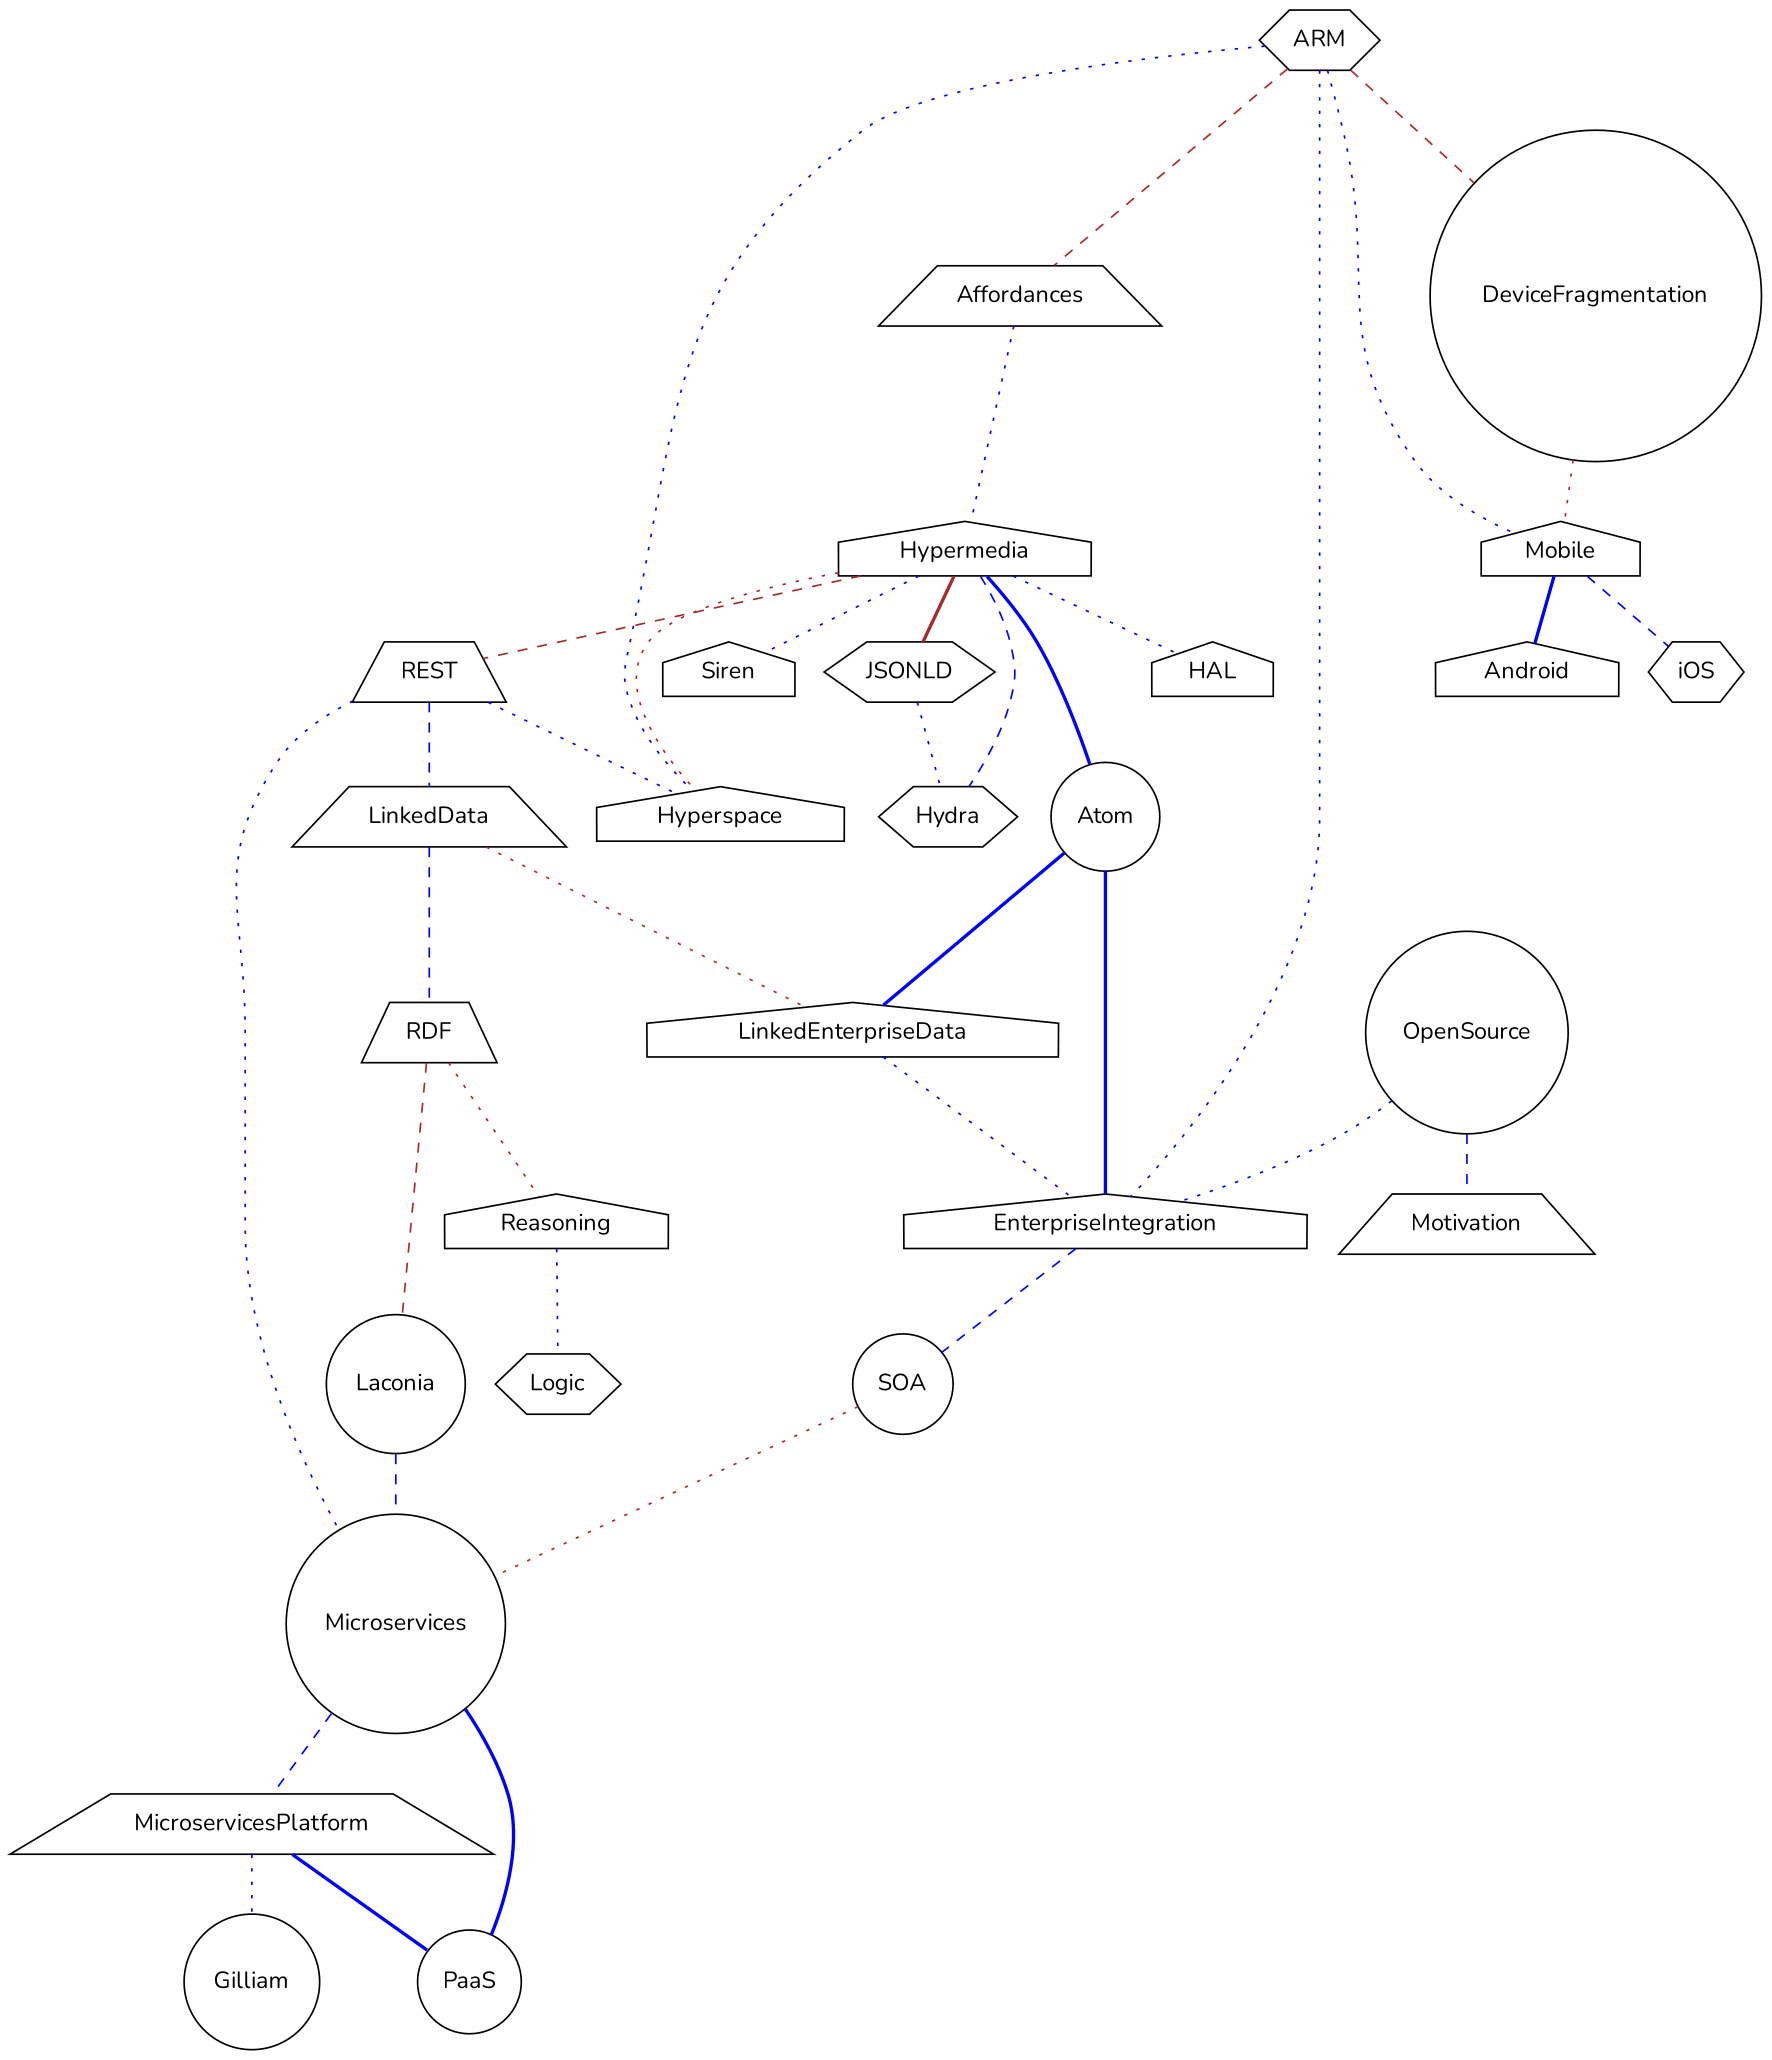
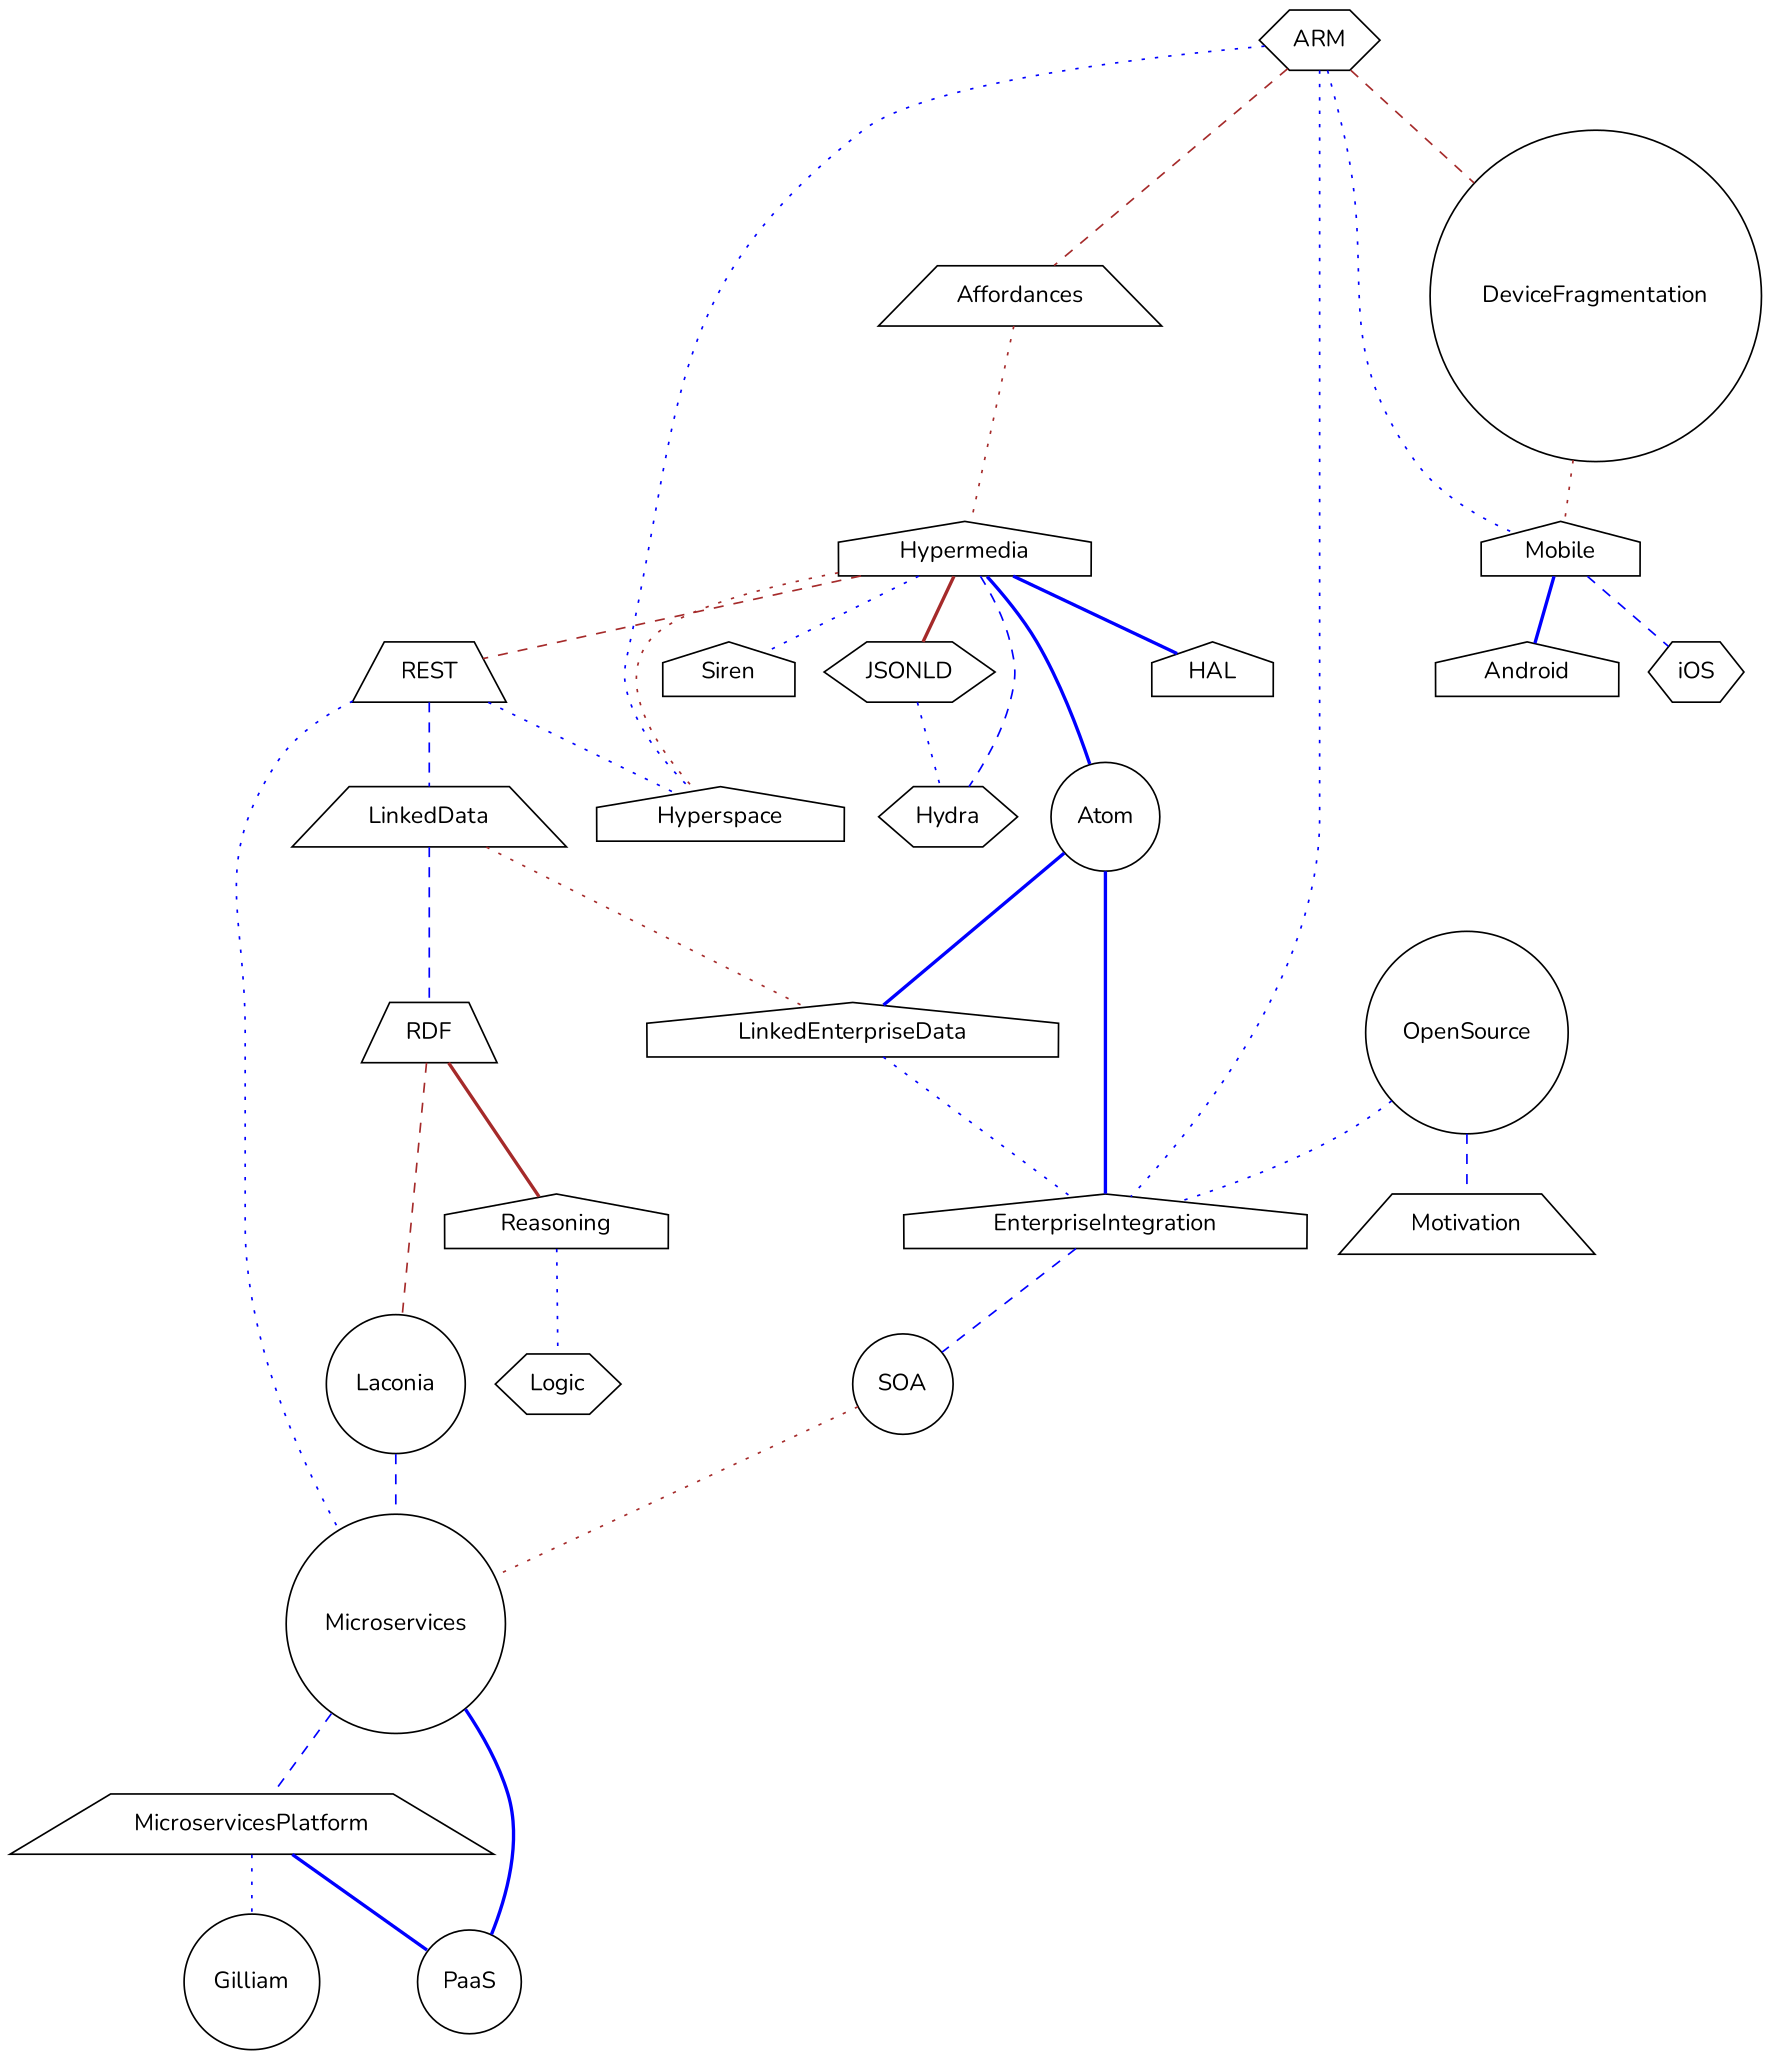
edge "Affordances" -- "Hypermedia": color blue -> brown
edge "Hypermedia" -- "HAL": style dotted -> bold
edge "RDF" -- "Reasoning": style dotted -> bold
